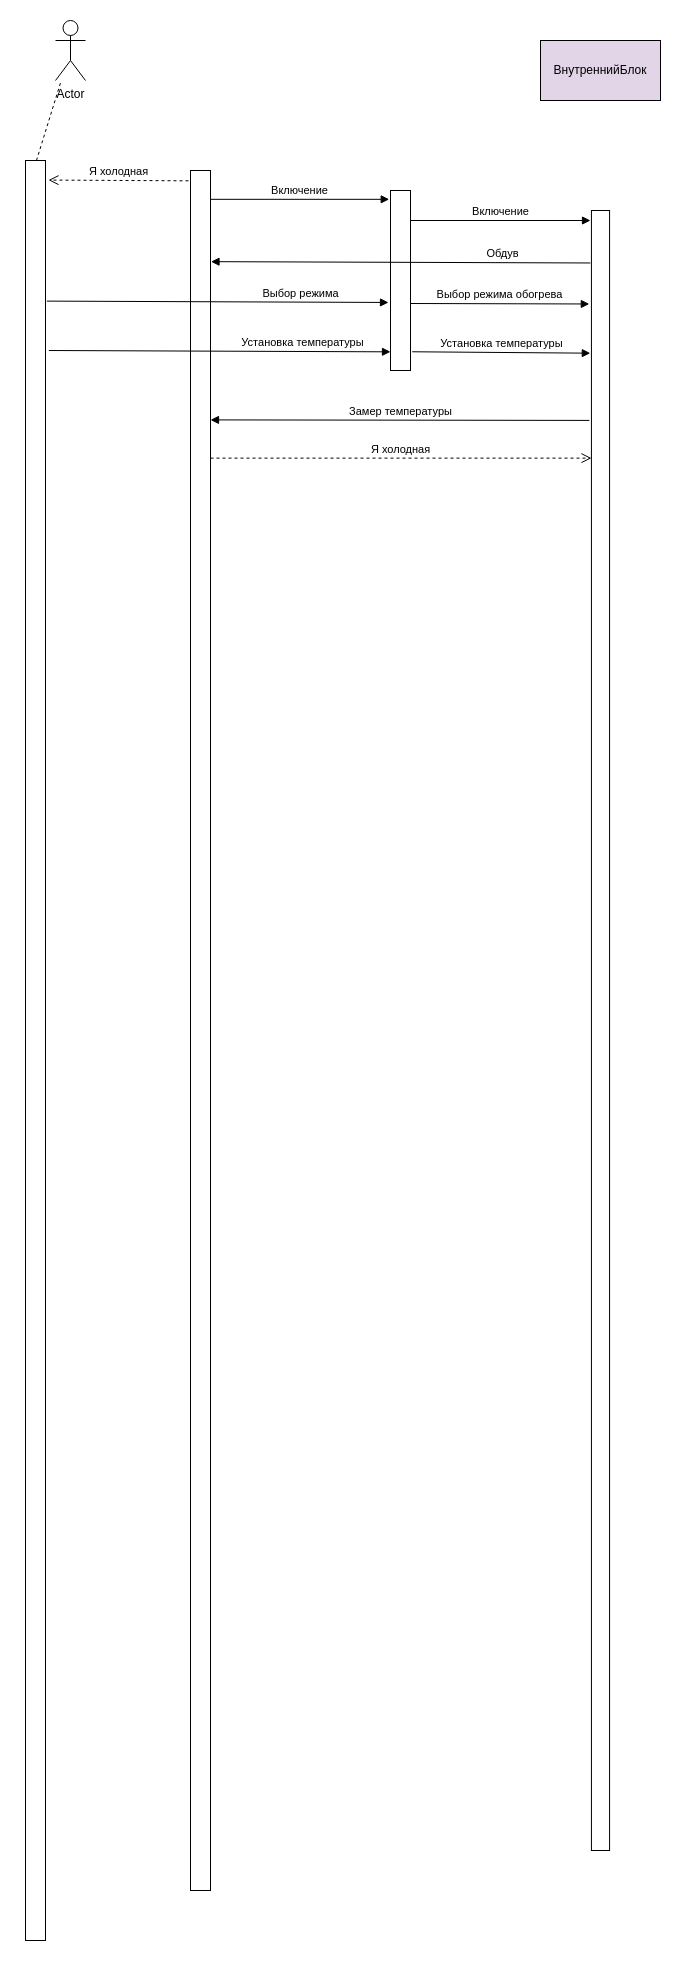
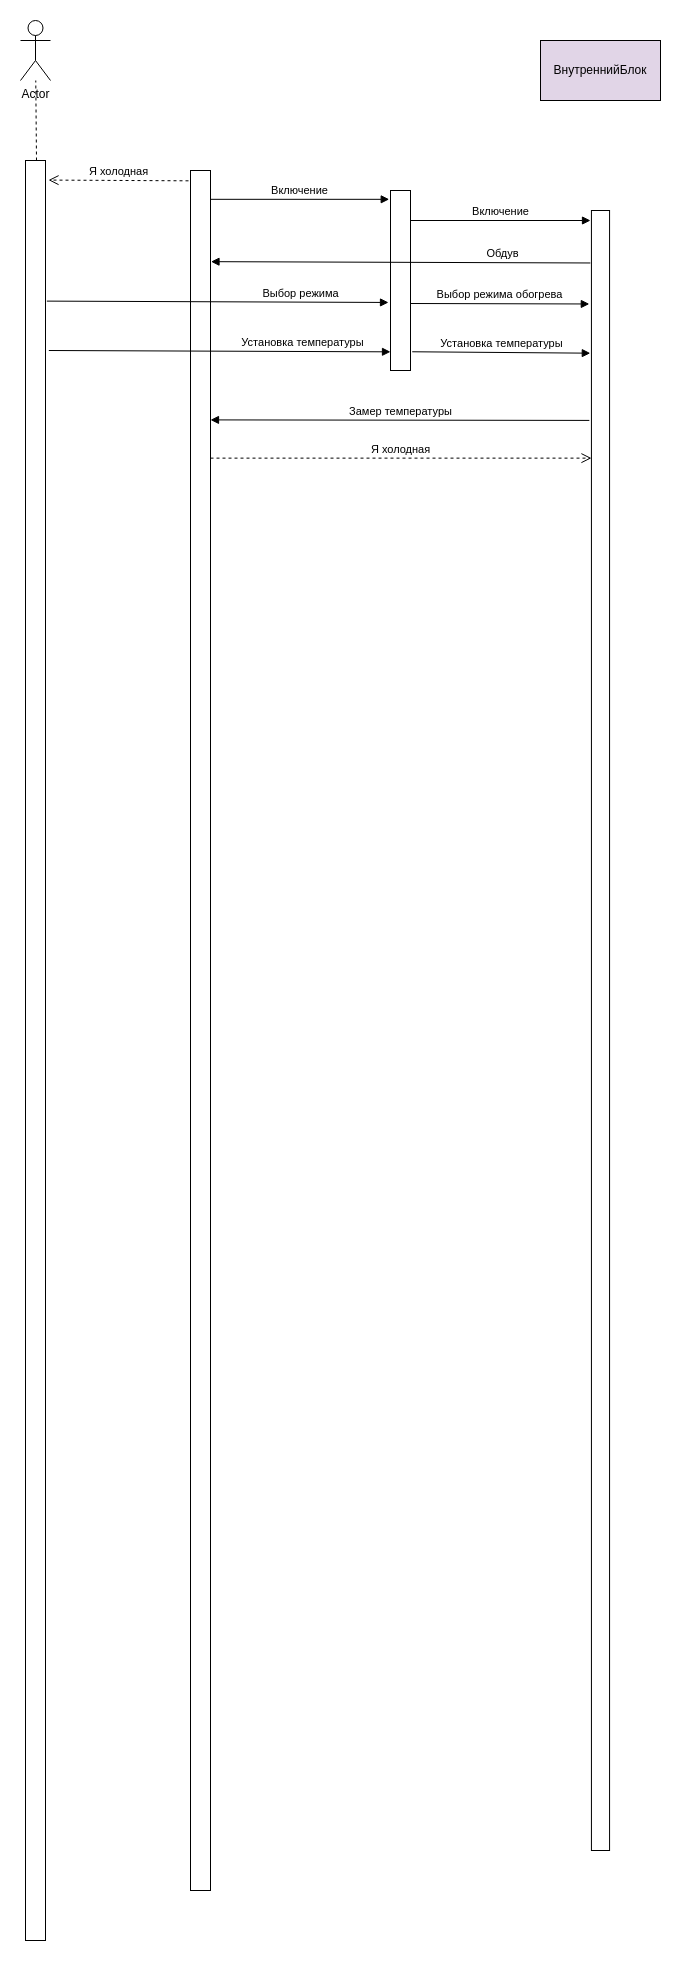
node "Actor": moved (71, 51) -> (36, 51)
